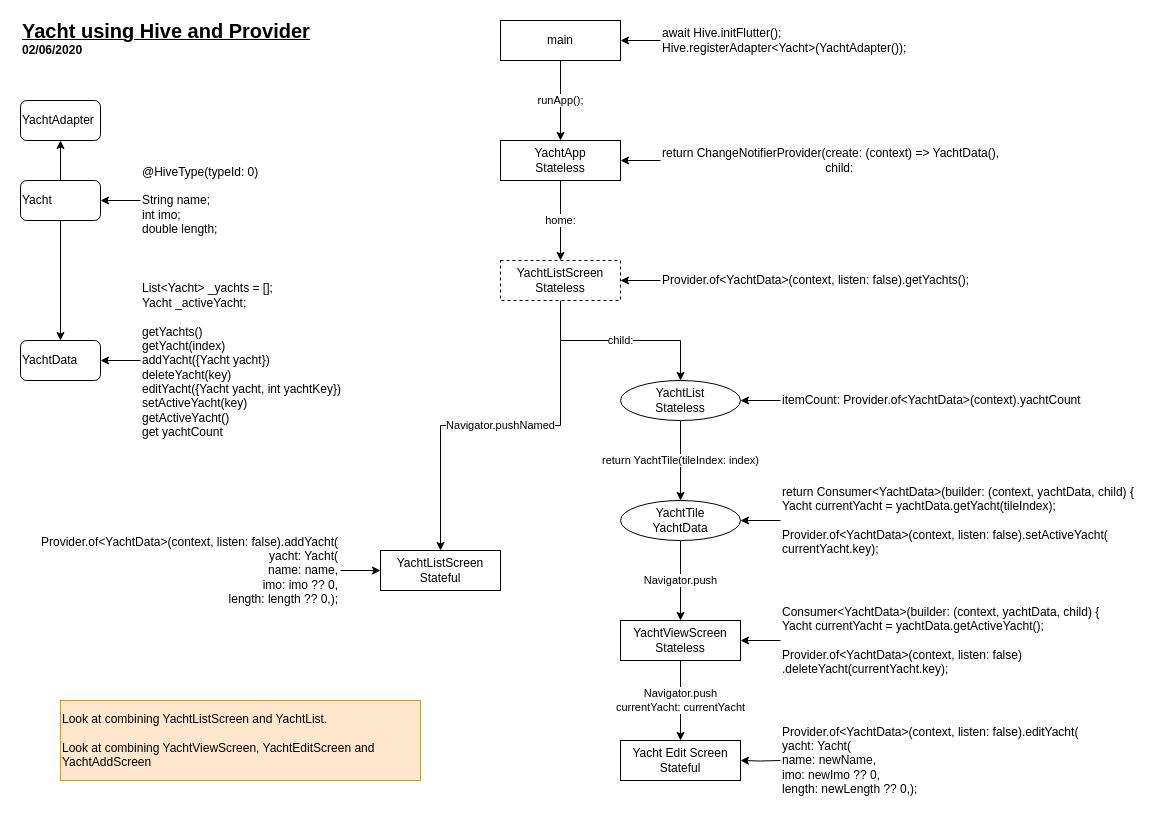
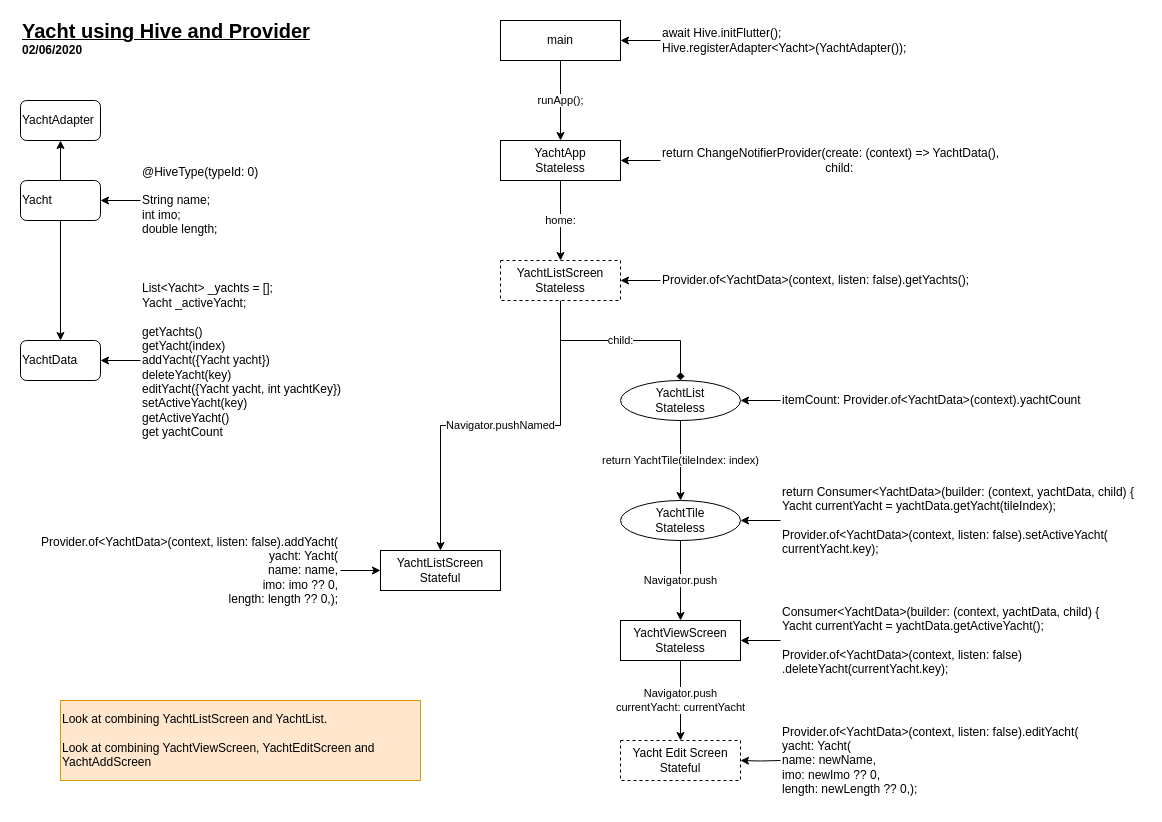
edge "YachtListScreen Stateless" -> "YachtList Stateless": arrowhead classic -> diamond
node "YachtTile YachtData": label "YachtTile YachtData" -> "YachtTile Stateless"
node "Yacht Edit Screen Stateful": style solid -> dashed
